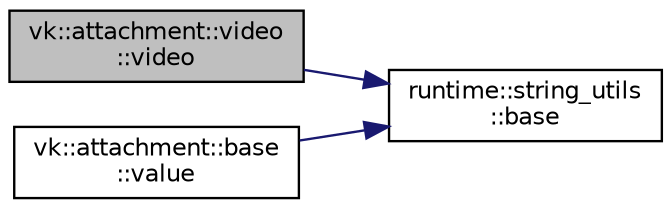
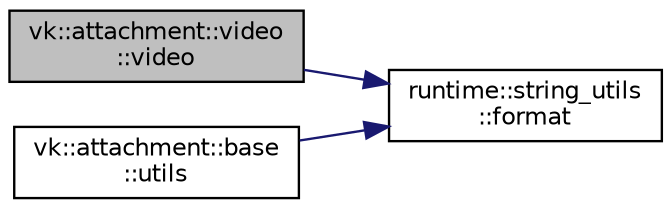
node "runtime::string_utils ::base": label "runtime::string_utils ::base" -> "runtime::string_utils ::format"
node "vk::attachment::base ::value": label "vk::attachment::base ::value" -> "vk::attachment::base ::utils"
